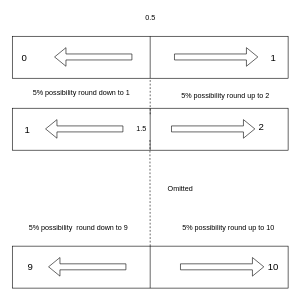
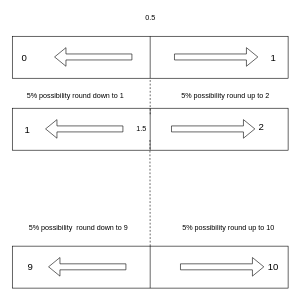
node "5% possibility round down to 1": moved (81, 93) -> (75, 96)
node "Omitted": removed
